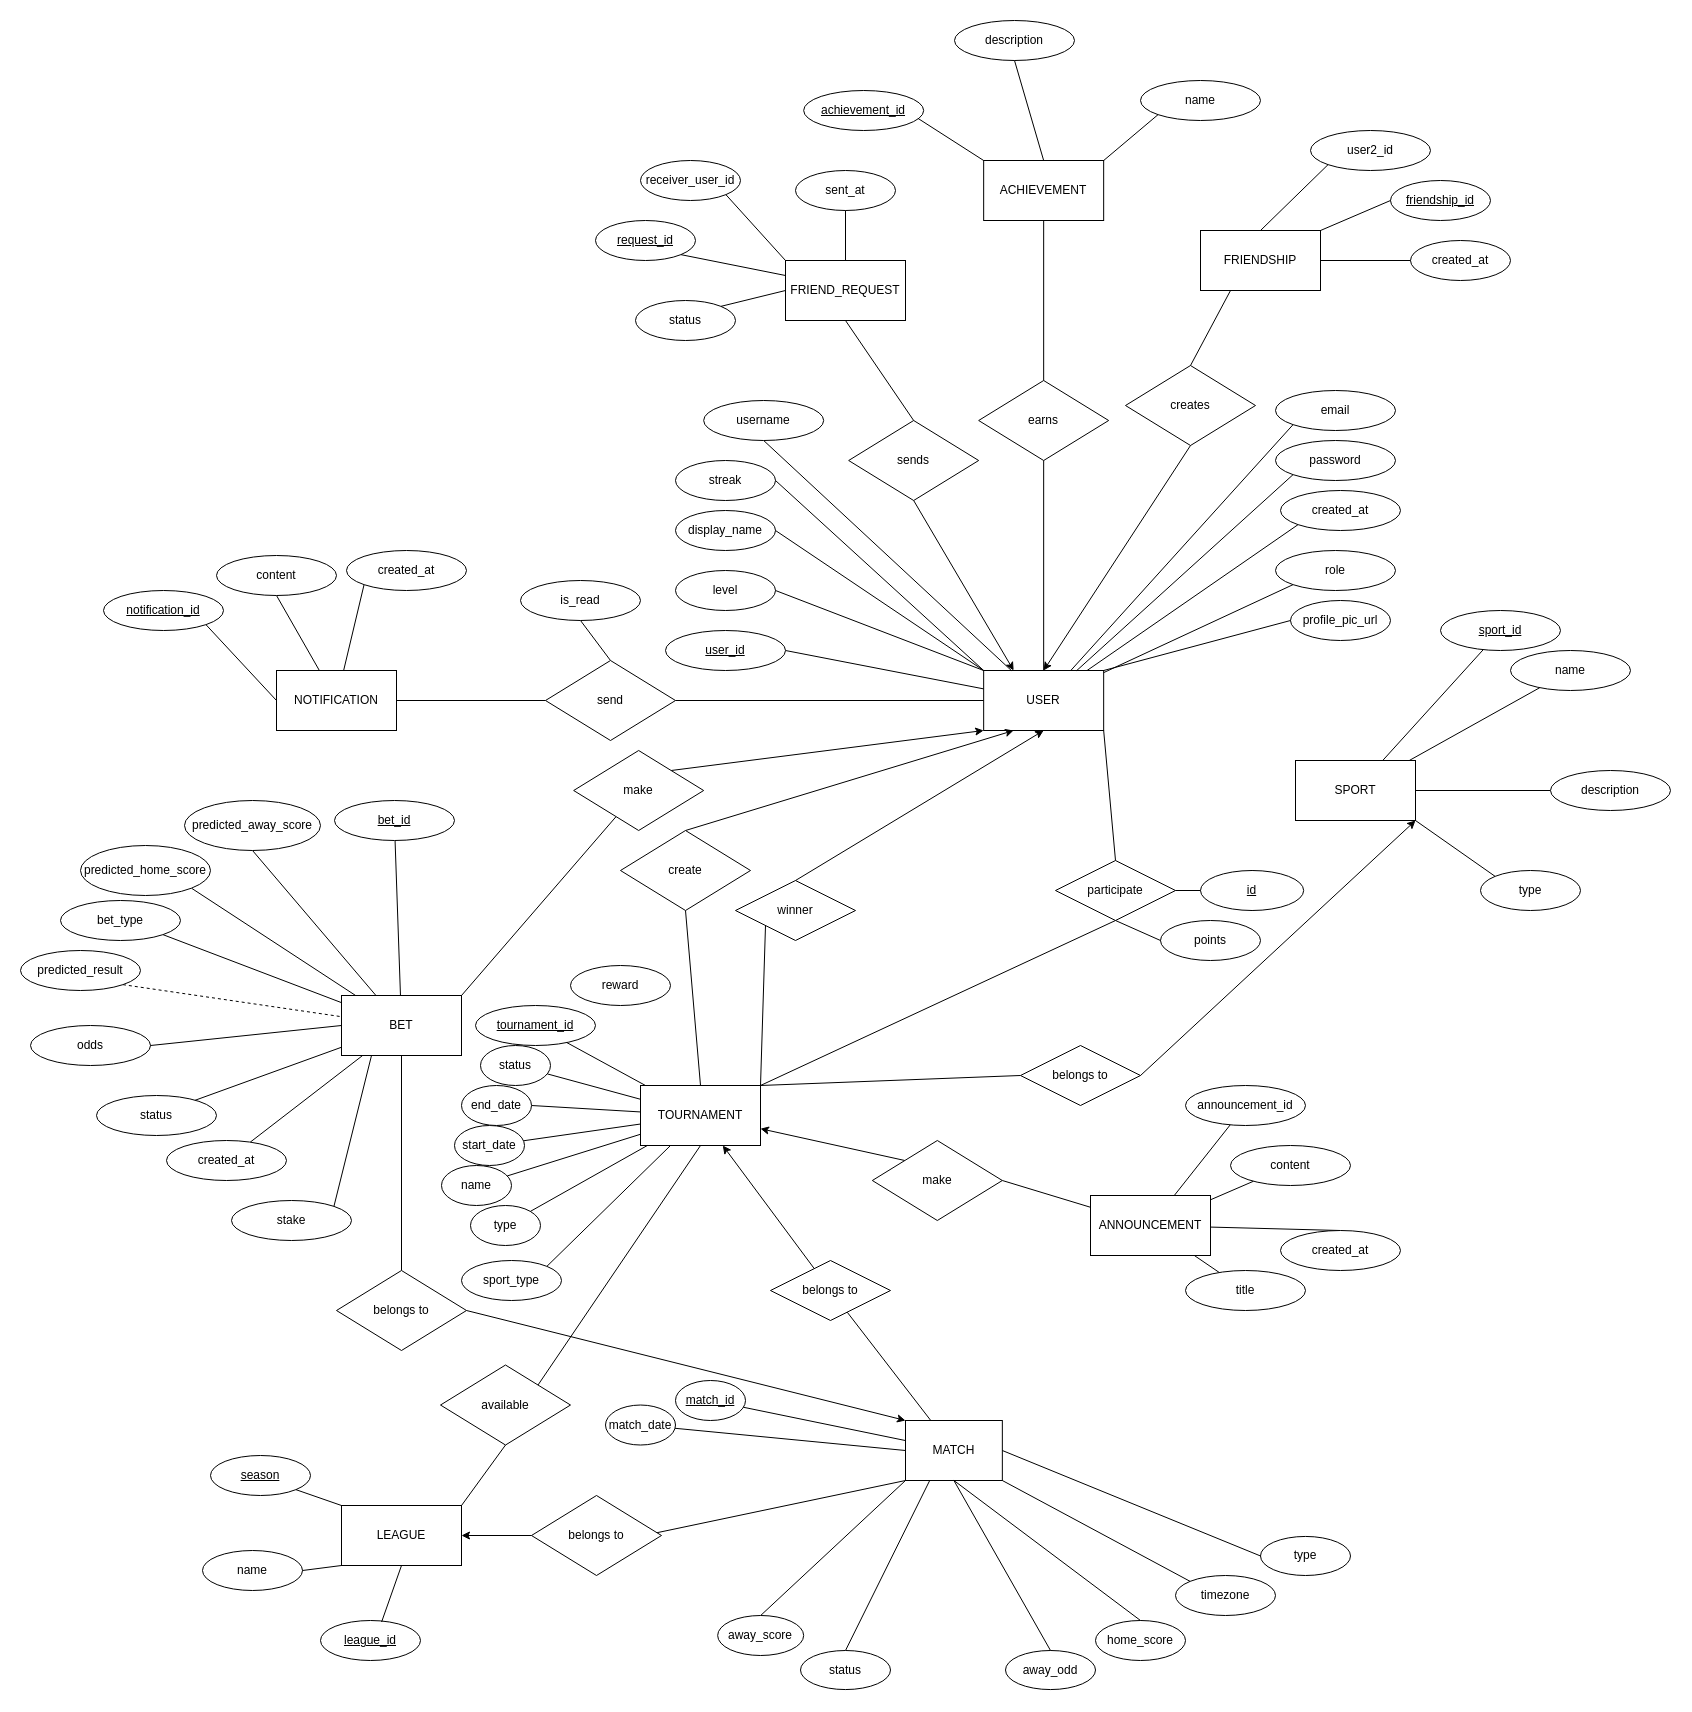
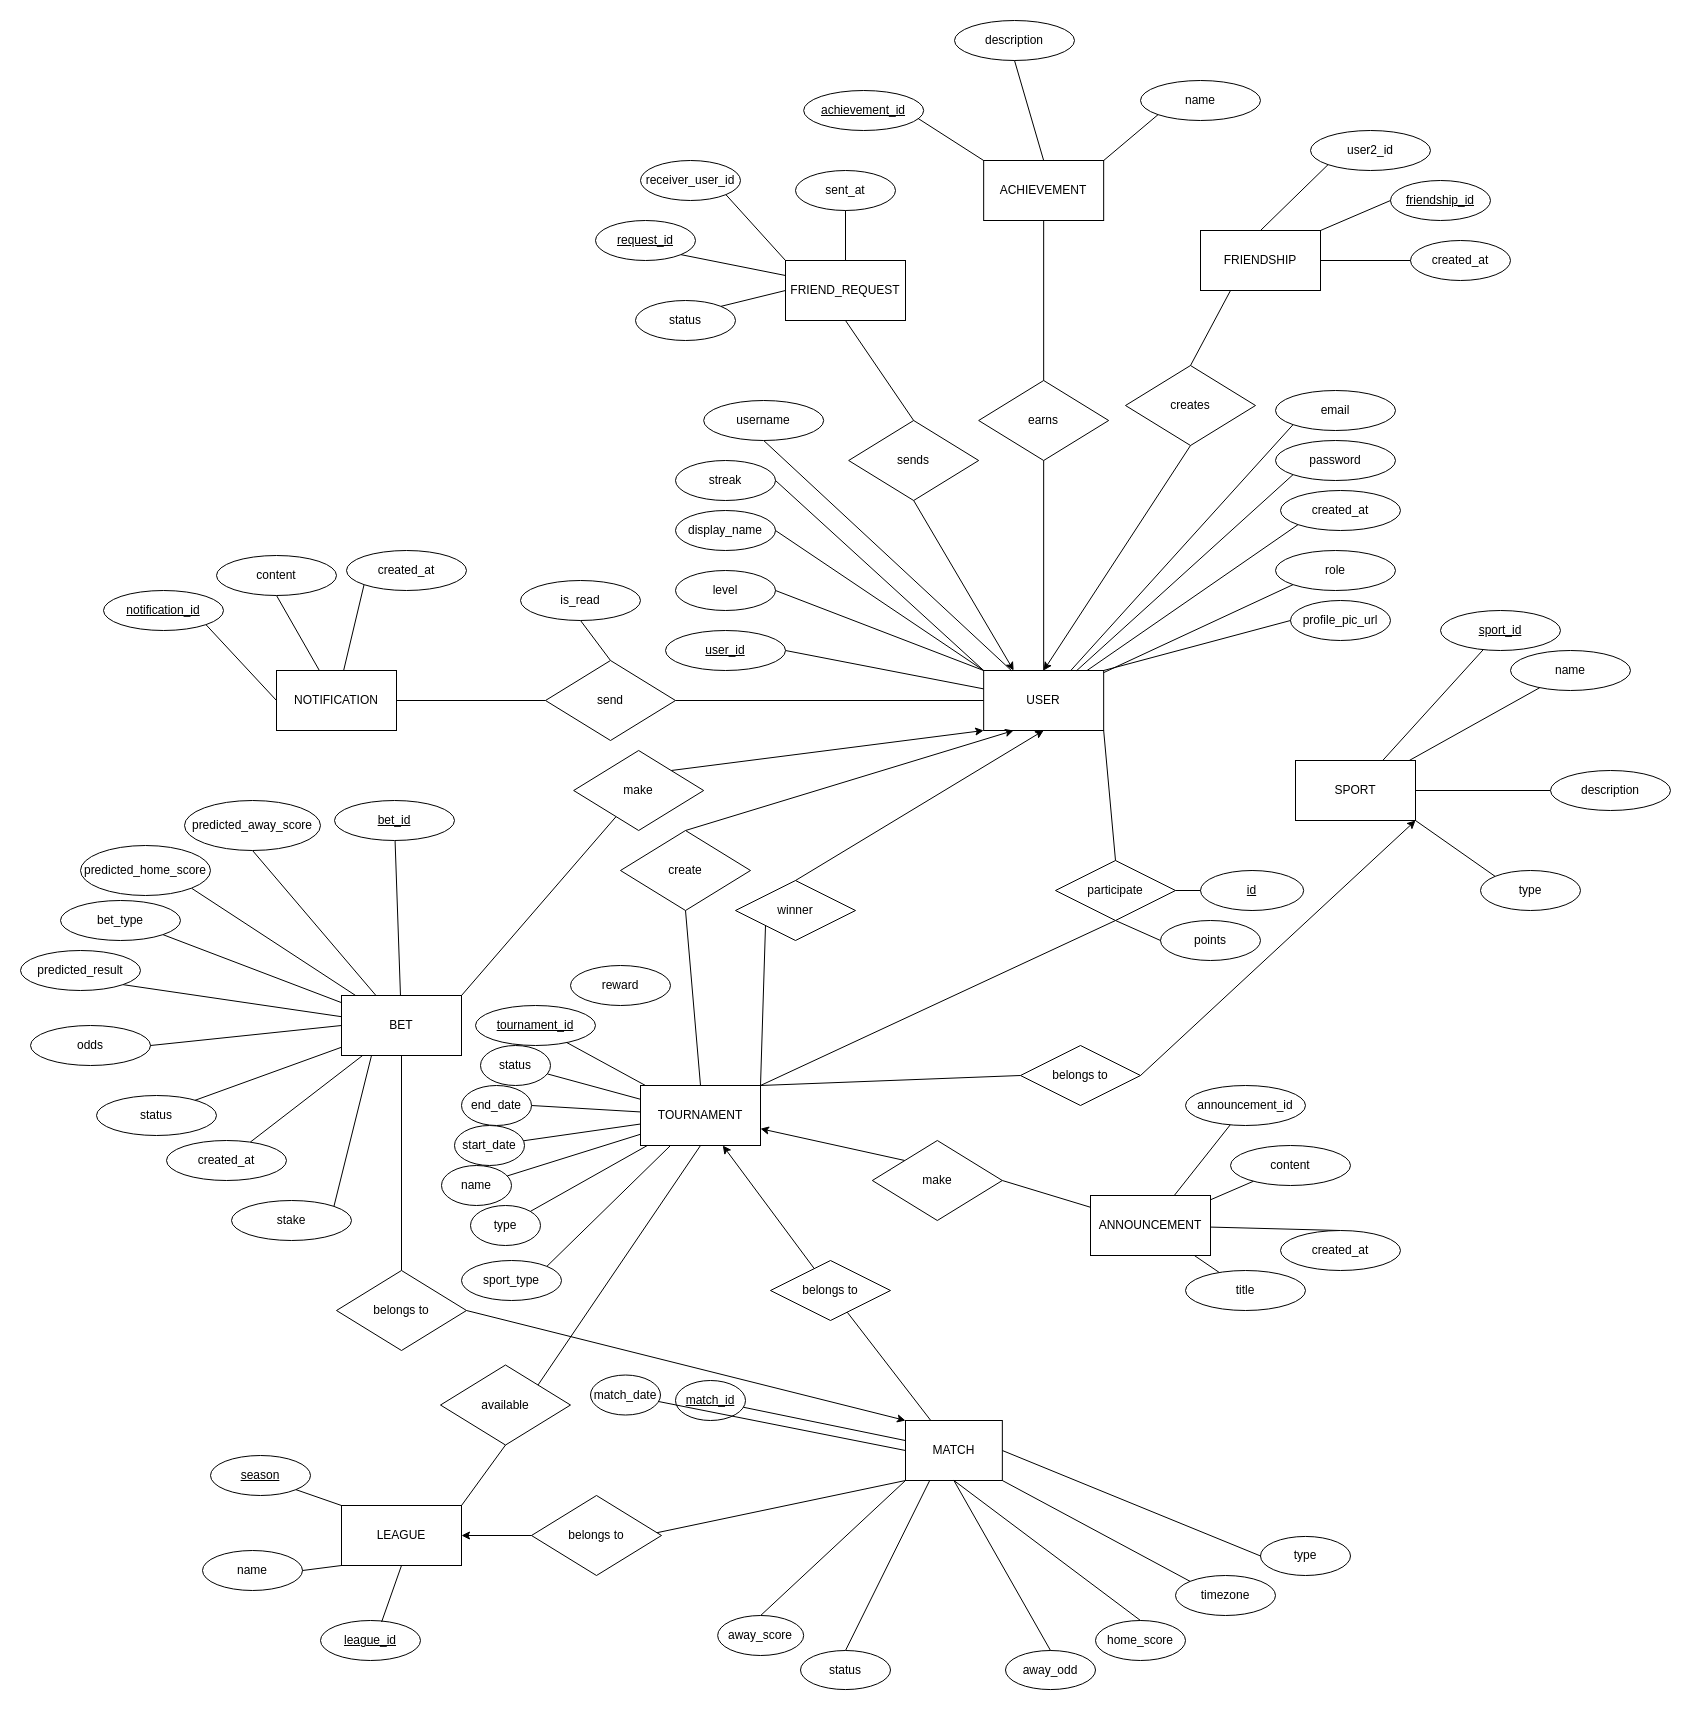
edge "predicted_result" -- "BET": style dashed -> solid
node "match_date": moved (641, 1425) -> (626, 1395)
